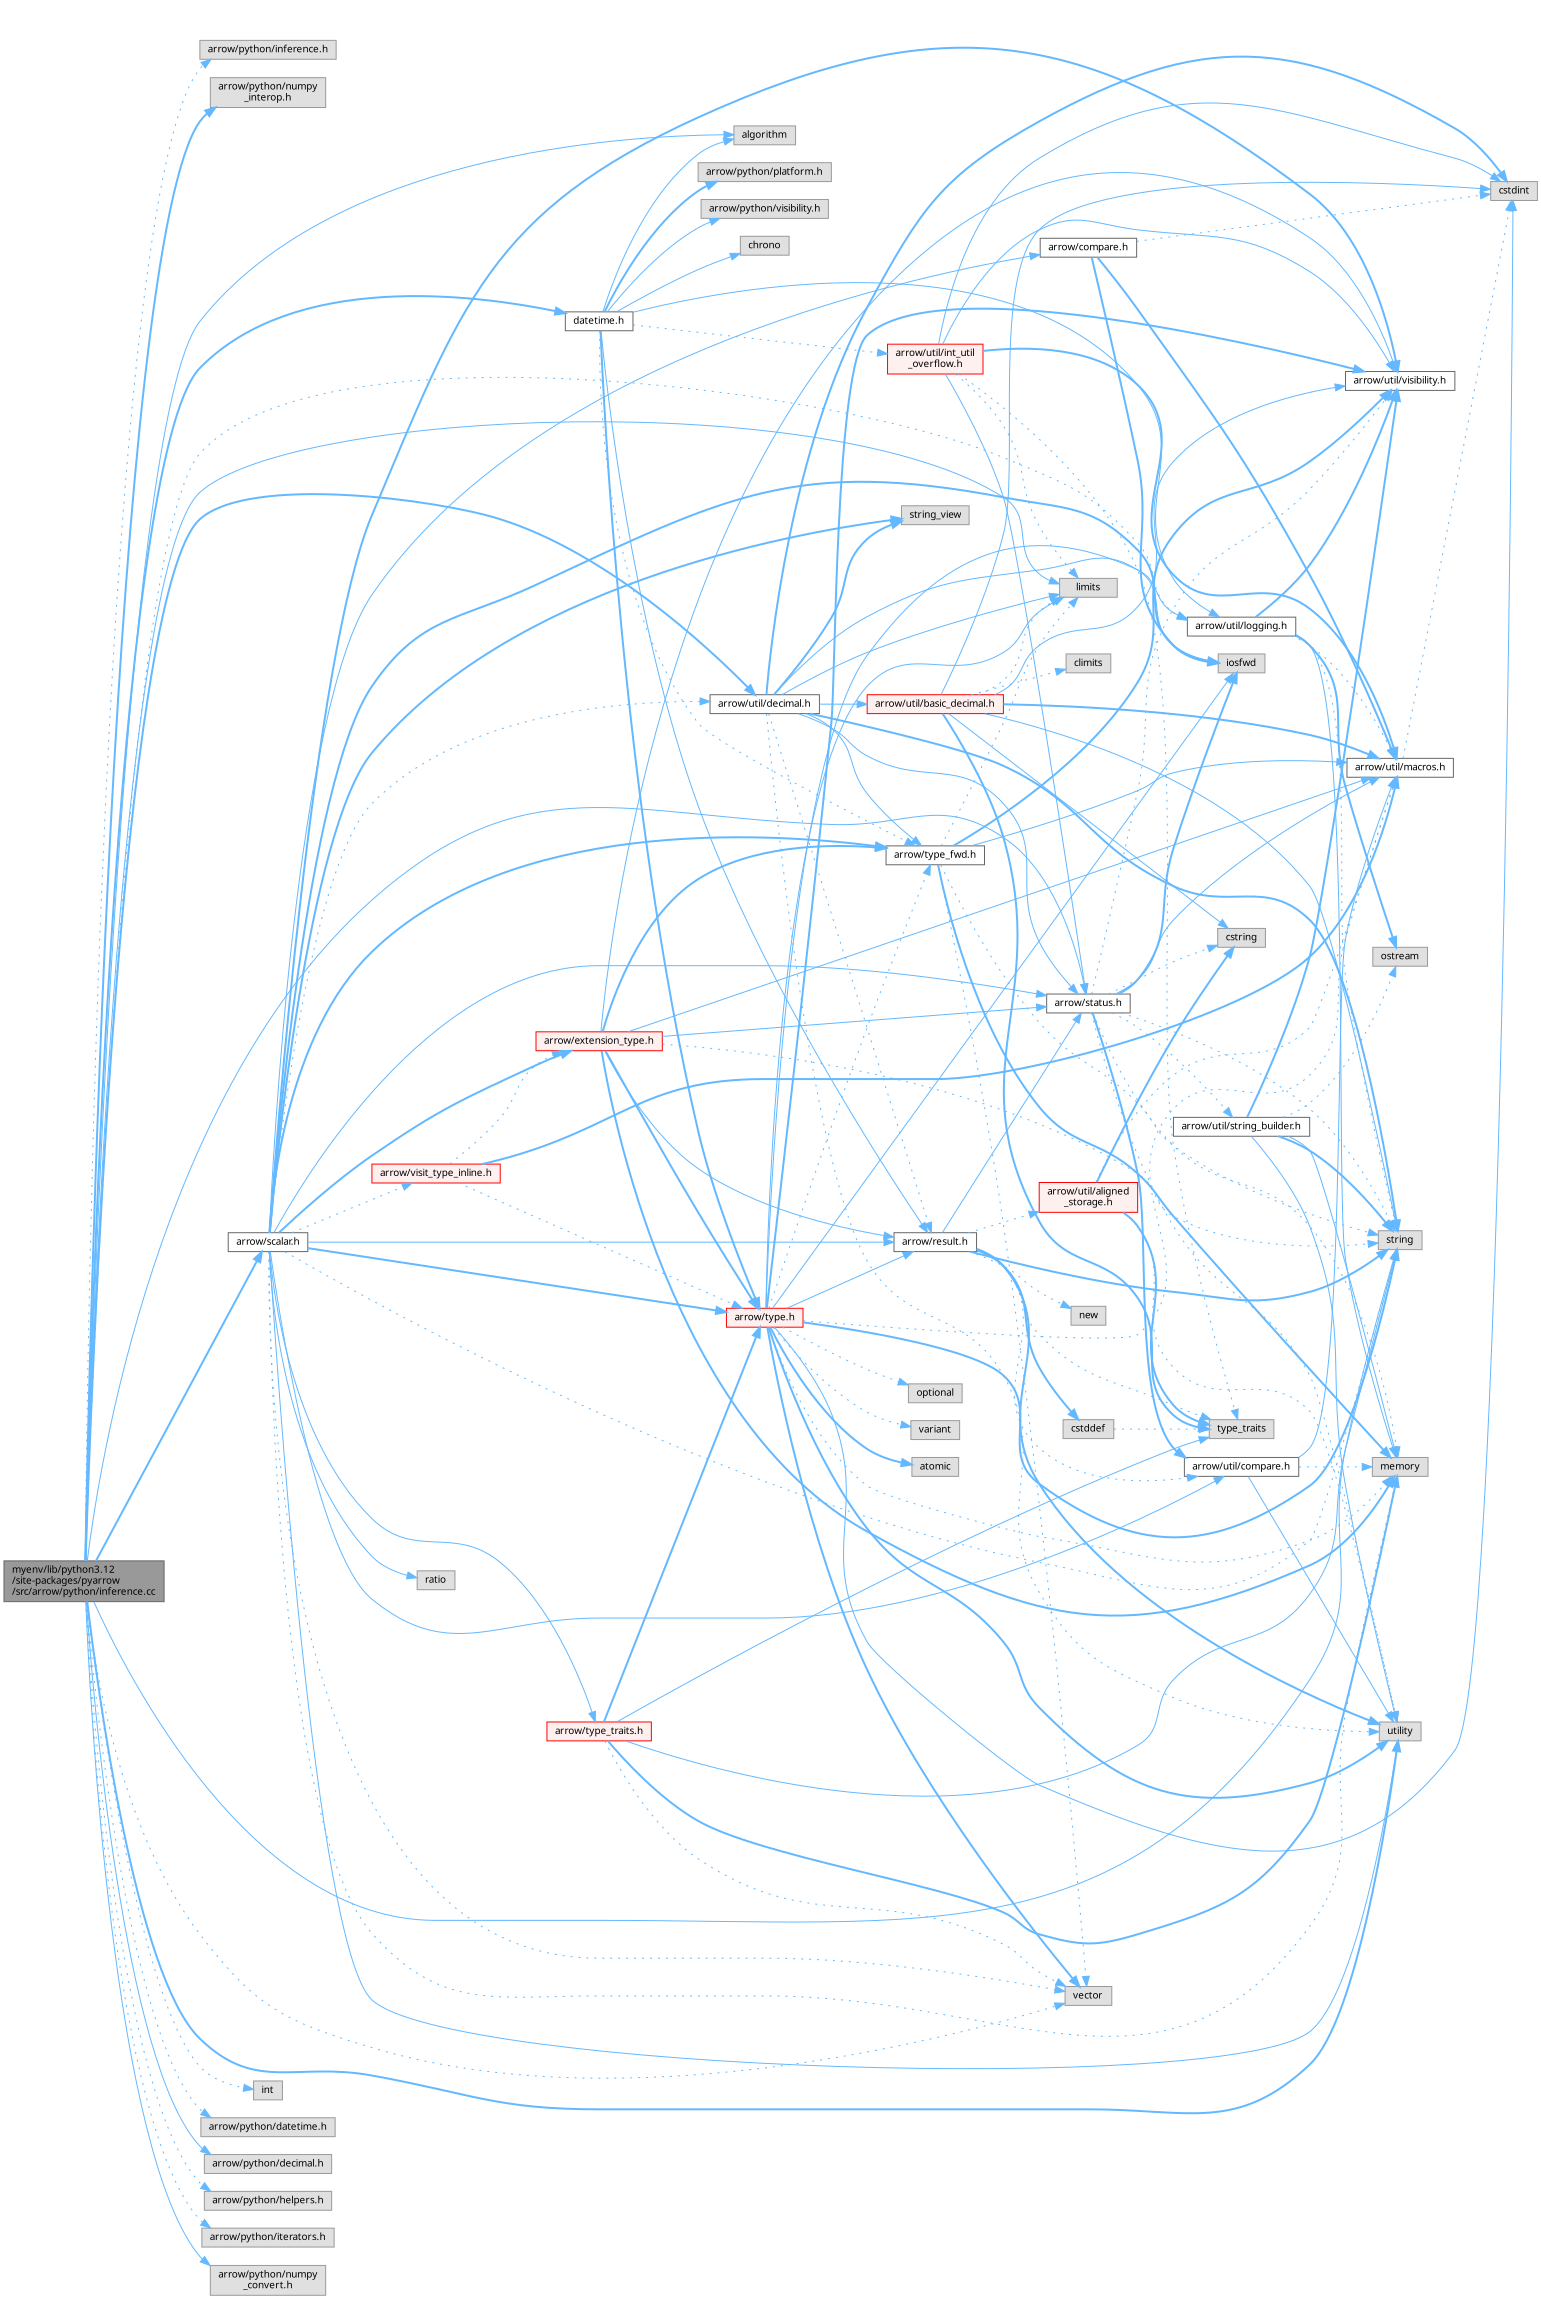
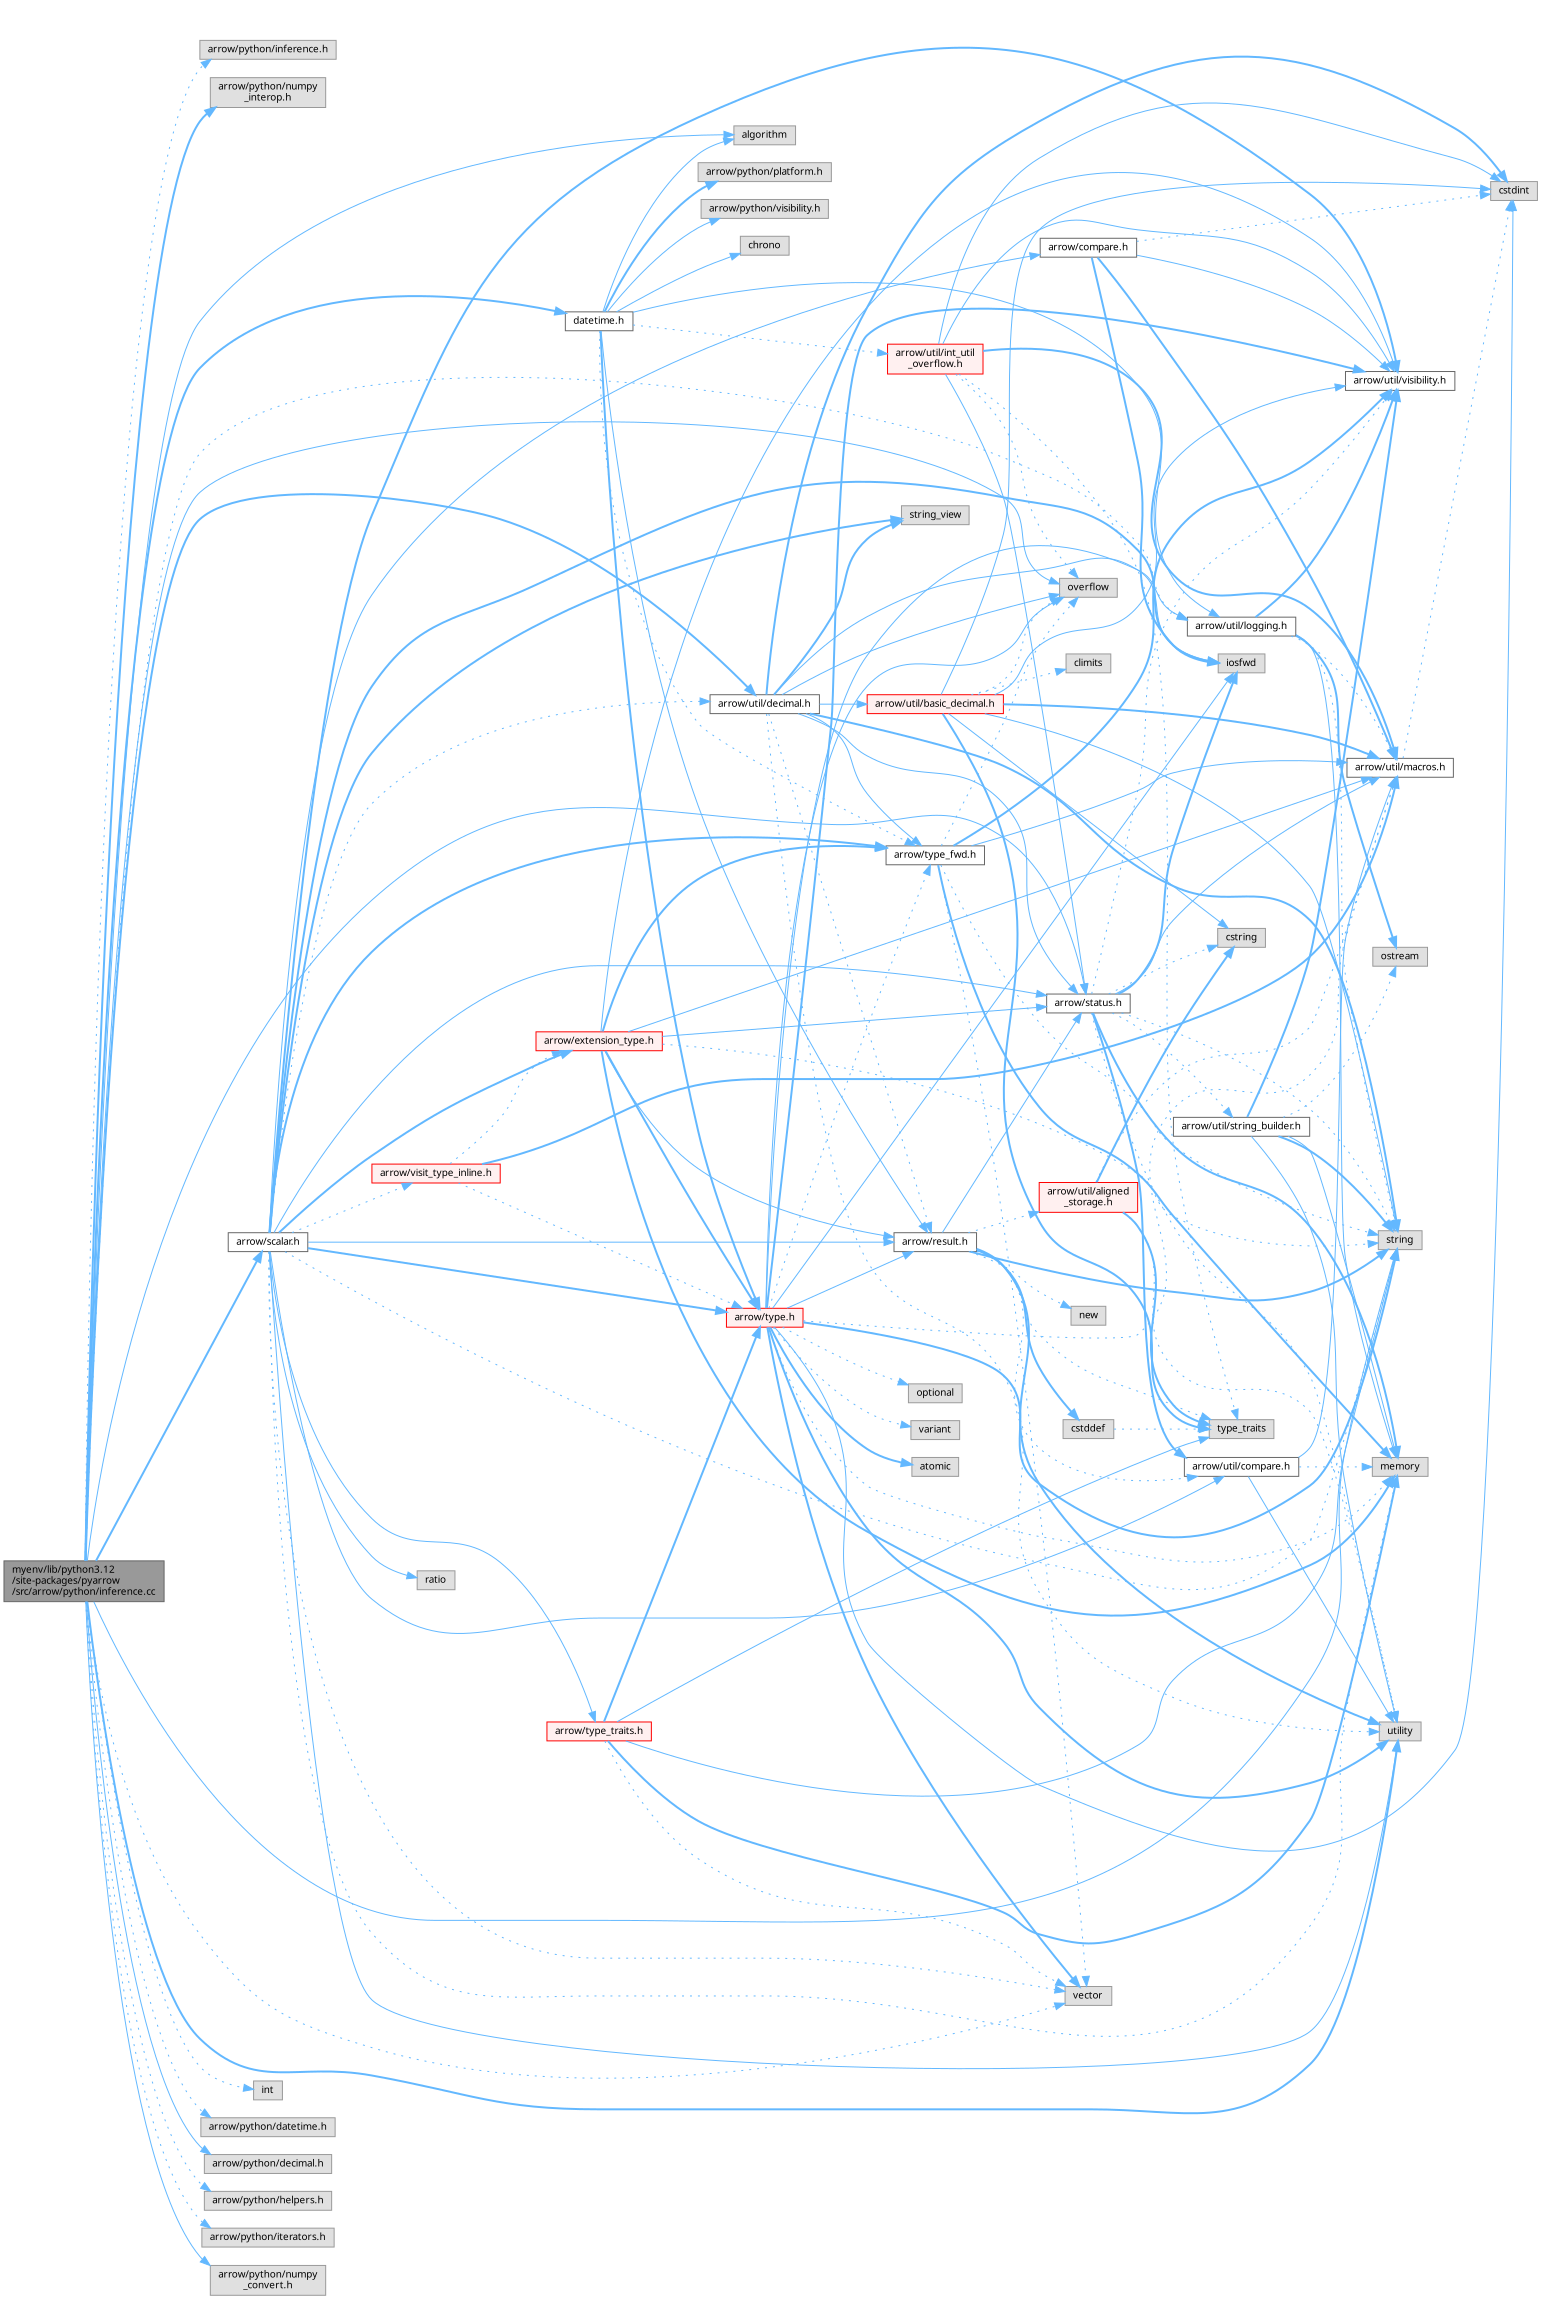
edge "arrow/compare.h" -> "arrow/util/visibility.h": added
node "limits": label "limits" -> "overflow"
edge "arrow/status.h" -> "memory": style dotted -> bold
